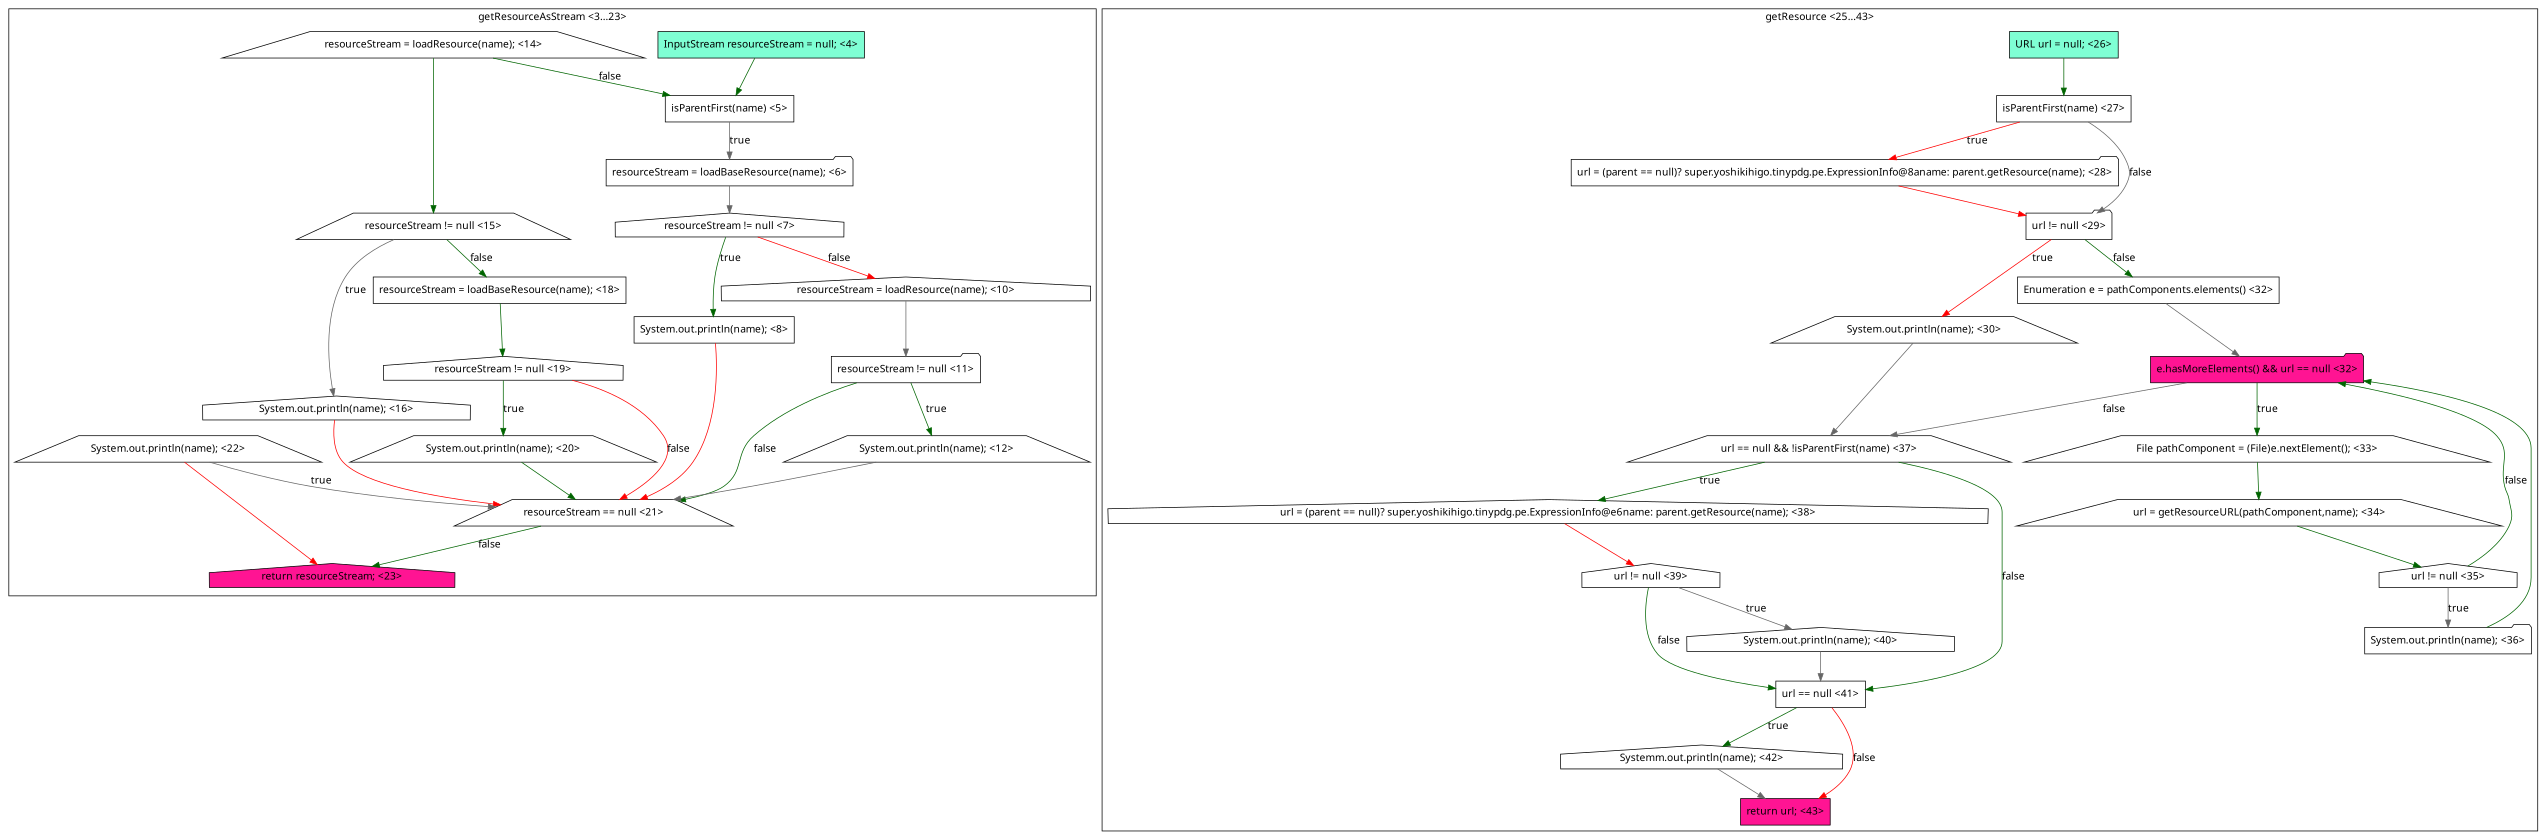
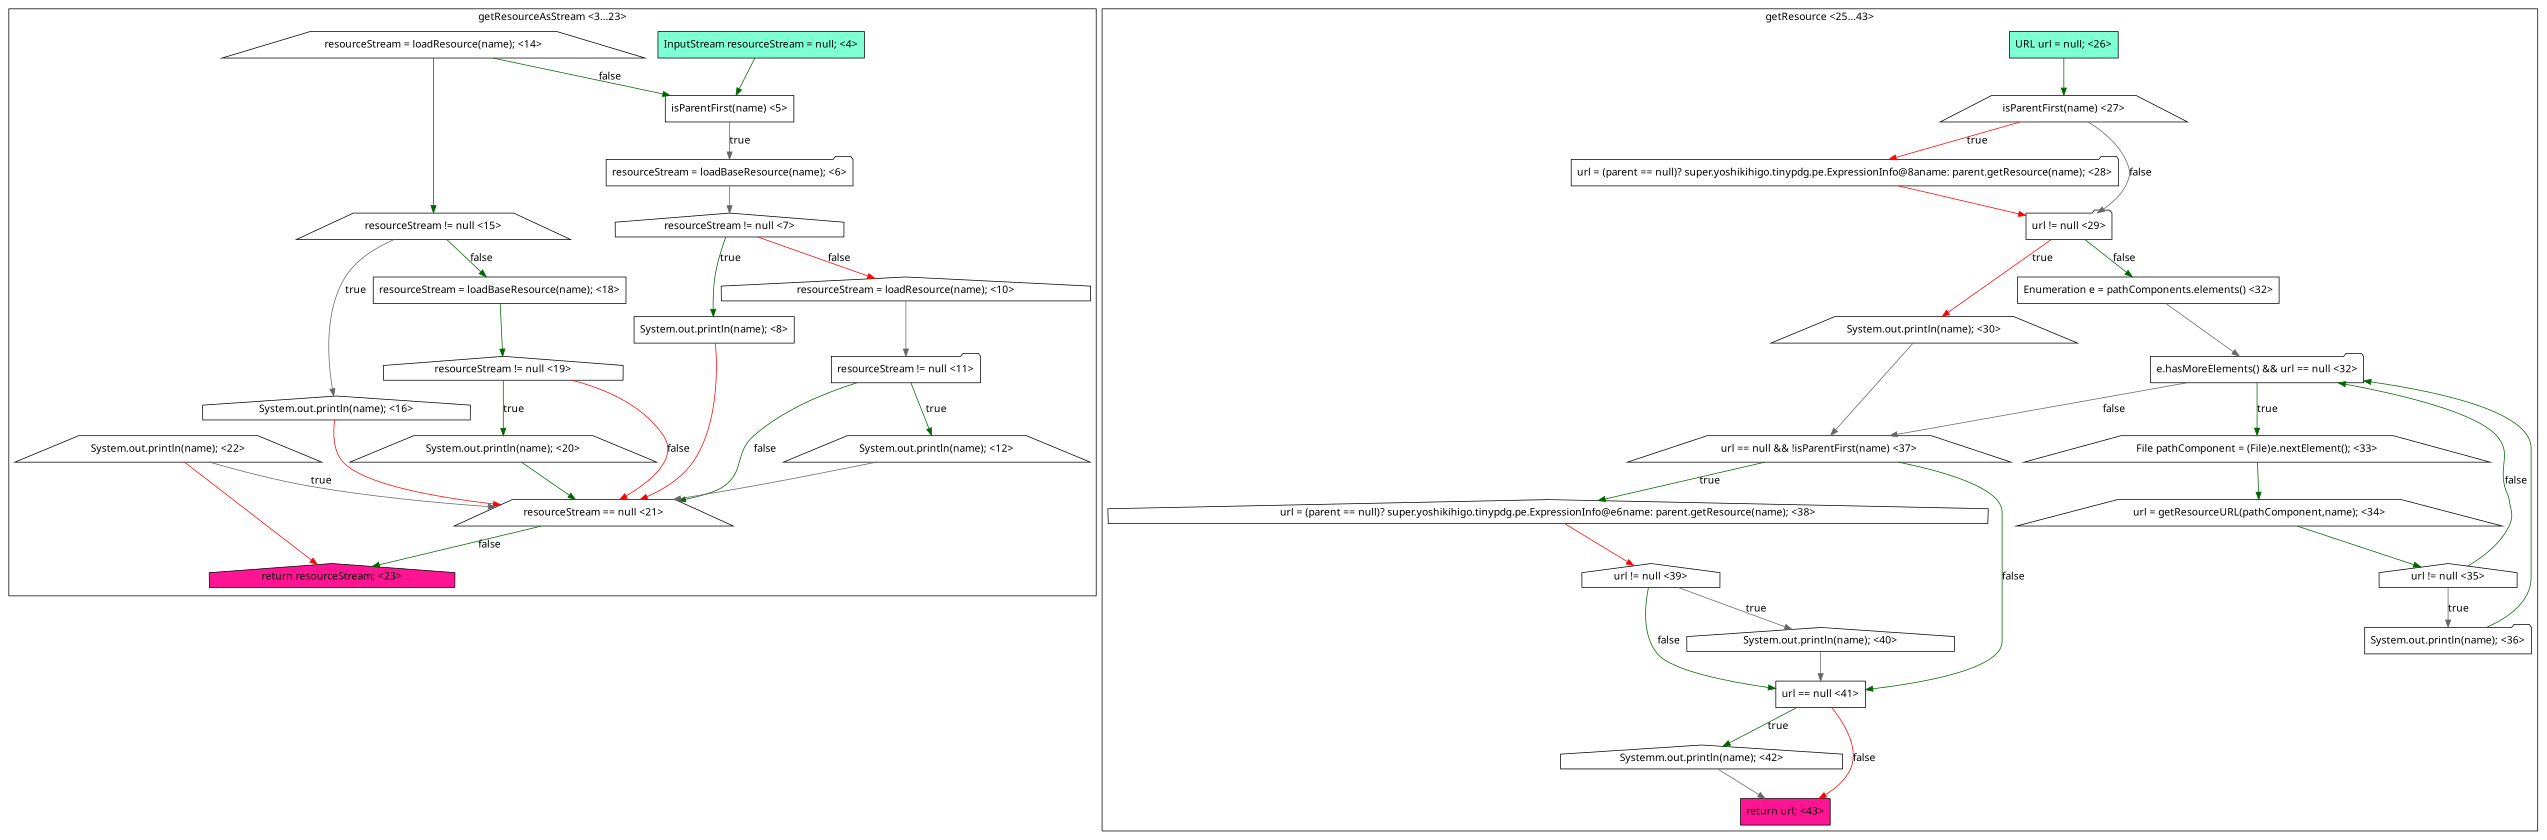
node "isParentFirst(name) <27>": shape box -> trapezium
node "e.hasMoreElements() && url == null <32>": fillcolor deeppink -> white
